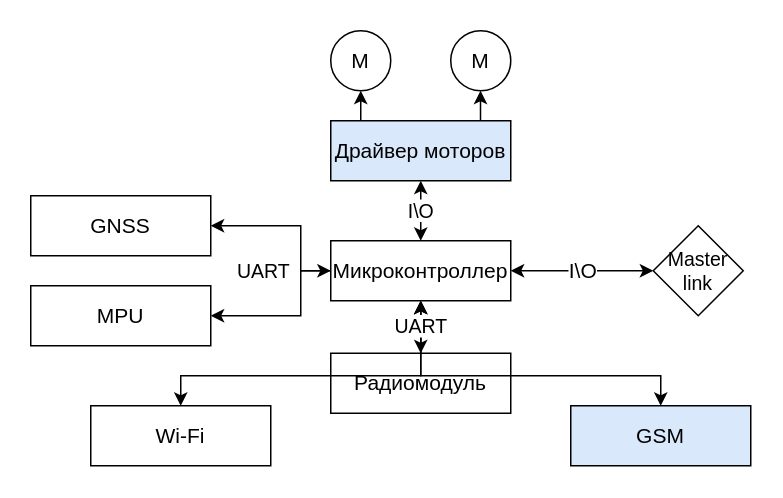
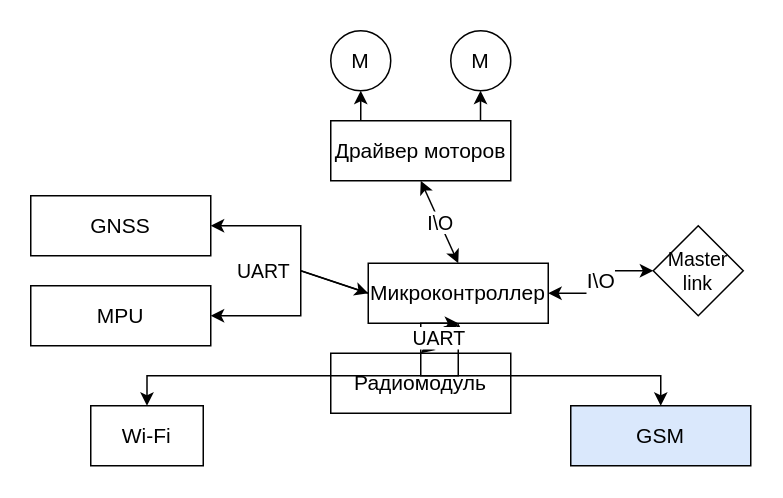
node "Драйвер моторов": fillcolor #dae8fc -> #ffffff
node "Микроконтроллер": moved (421, 271) -> (458, 293)
node "Wi-Fi": size 180x60 -> 113x60
